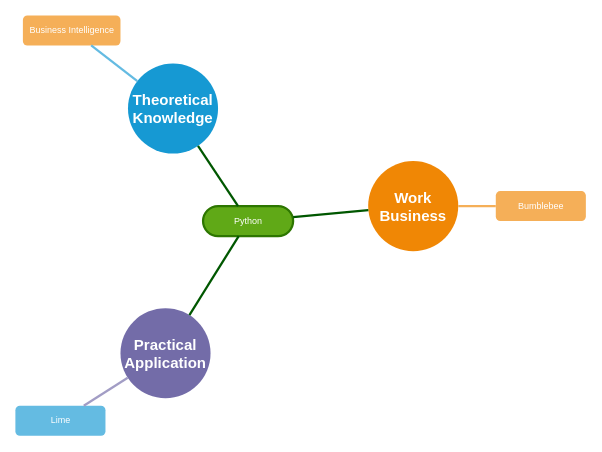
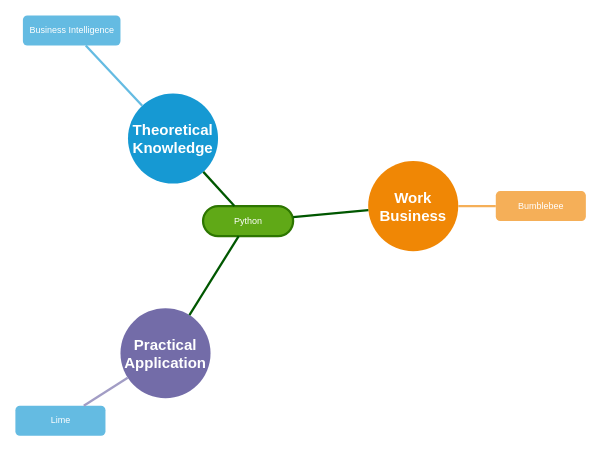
node "Business Intelligence": fillcolor #f5af58 -> #64bbe2
node "Theoretical Knowledge": moved (173, 108) -> (173, 138)
